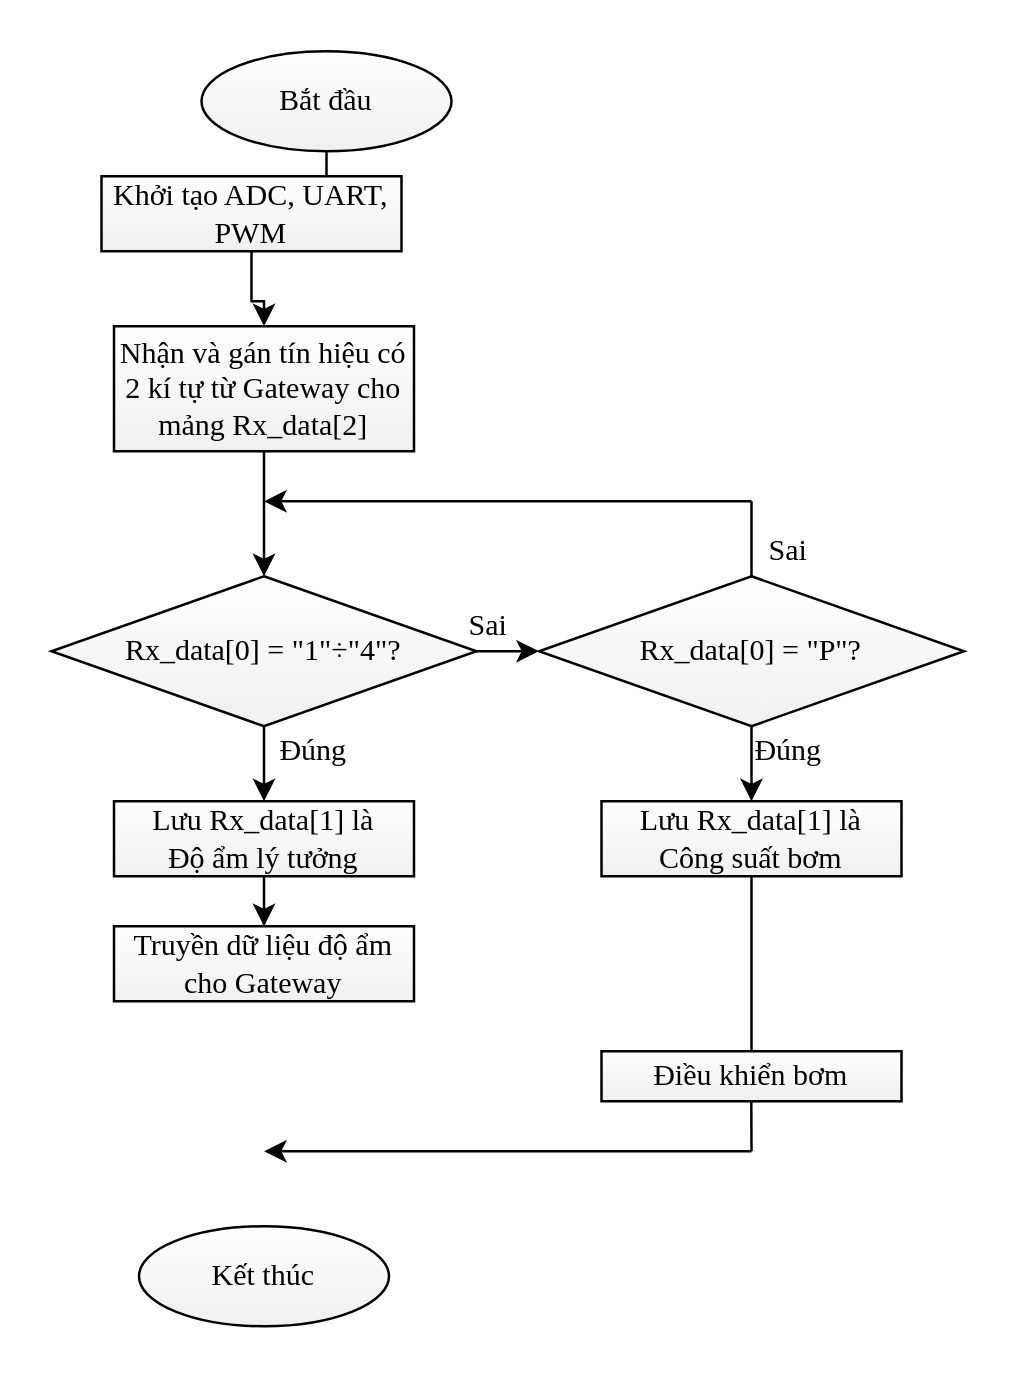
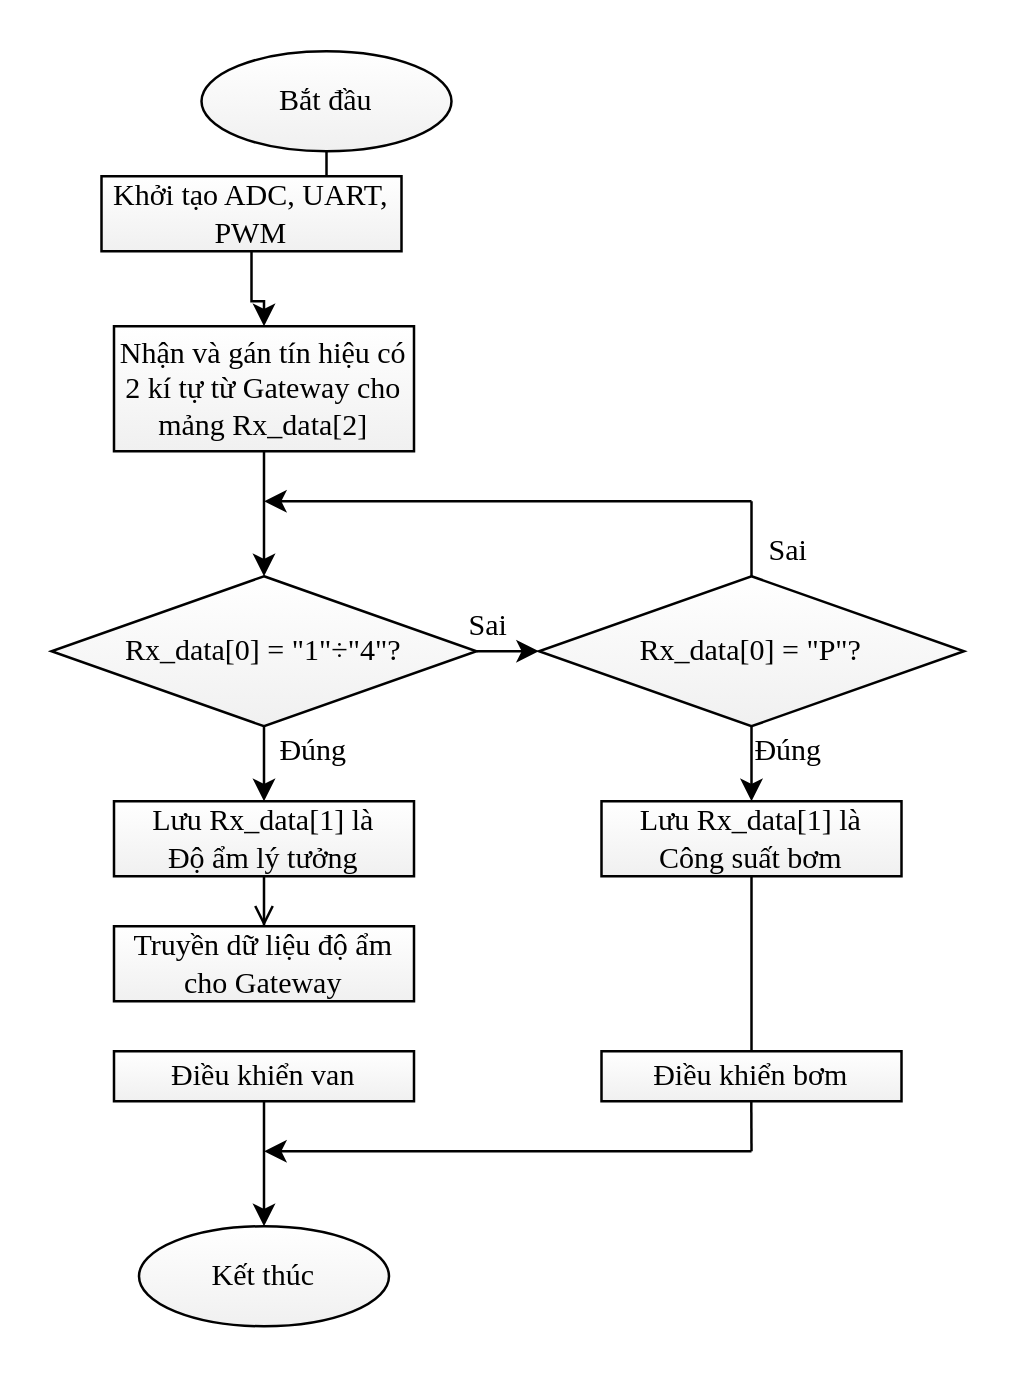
edge "Lưu Rx_data[1] là Độ ẩm lý tưởng" -> "Truyền dữ liệu độ ẩm cho Gateway": arrowhead classic -> open
node "Điều khiển van": added
edge "Điều khiển van" -> "Kết thúc": added
